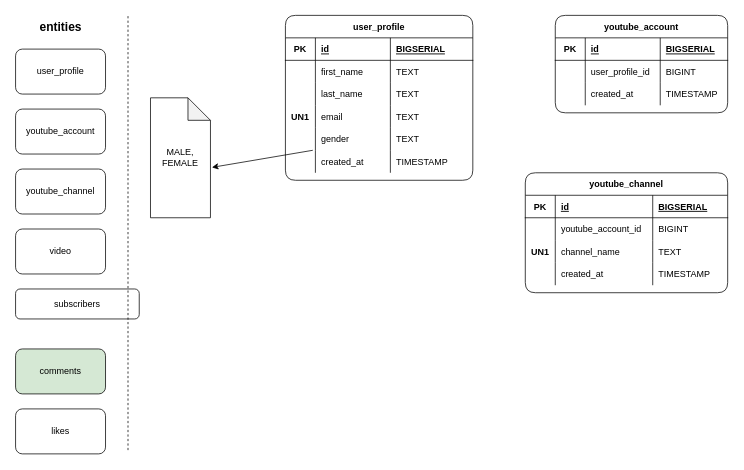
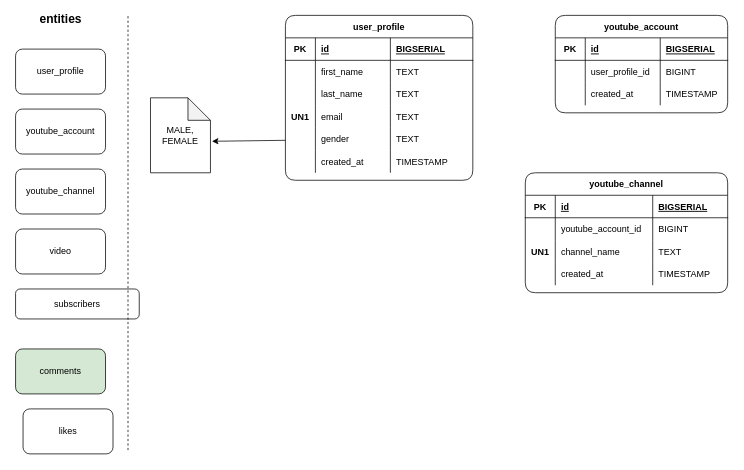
node "entities": moved (60, 27) -> (60, 19)
node "MALE, FEMALE": size 60x120 -> 60x75
node "likes": moved (60, 432) -> (68, 432)
